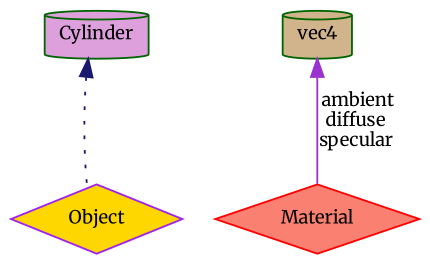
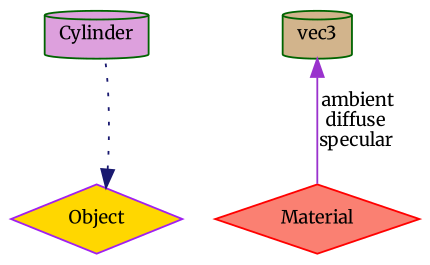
node "vec4": label "vec4" -> "vec3"
edge "Object" -> "Cylinder": reversed
